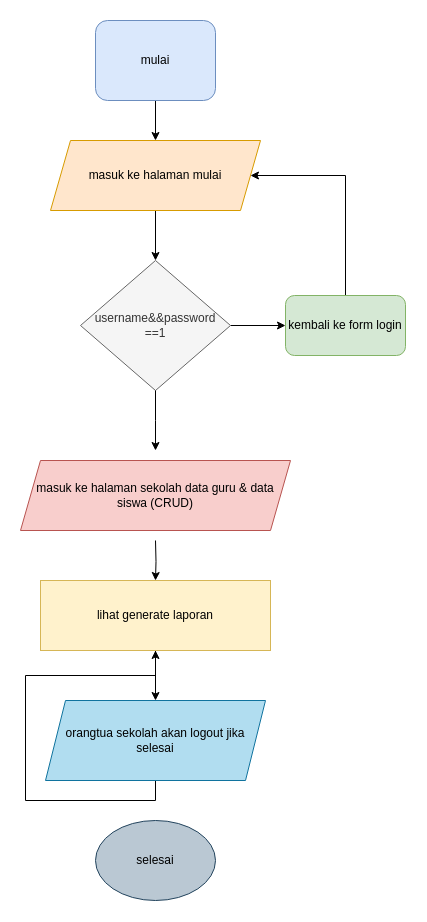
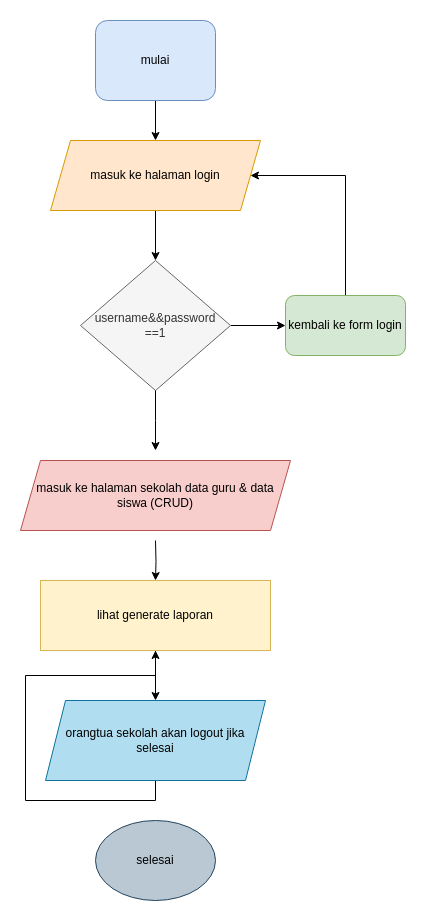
node "masuk ke halaman mulai": label "masuk ke halaman mulai" -> "masuk ke halaman login"
